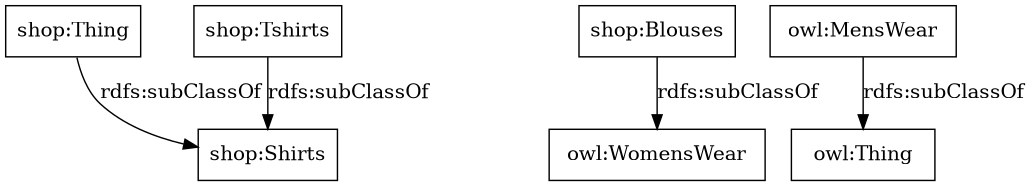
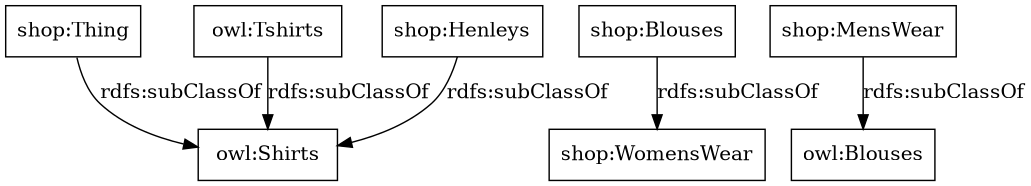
node "shop:Tshirts": label "shop:Tshirts" -> "owl:Tshirts"
node "shop:Henleys": added
node "owl:MensWear": label "owl:MensWear" -> "shop:MensWear"
node "shop:Shirts": label "shop:Shirts" -> "owl:Shirts"
node "owl:WomensWear": label "owl:WomensWear" -> "shop:WomensWear"
node "owl:Thing": label "owl:Thing" -> "owl:Blouses"
